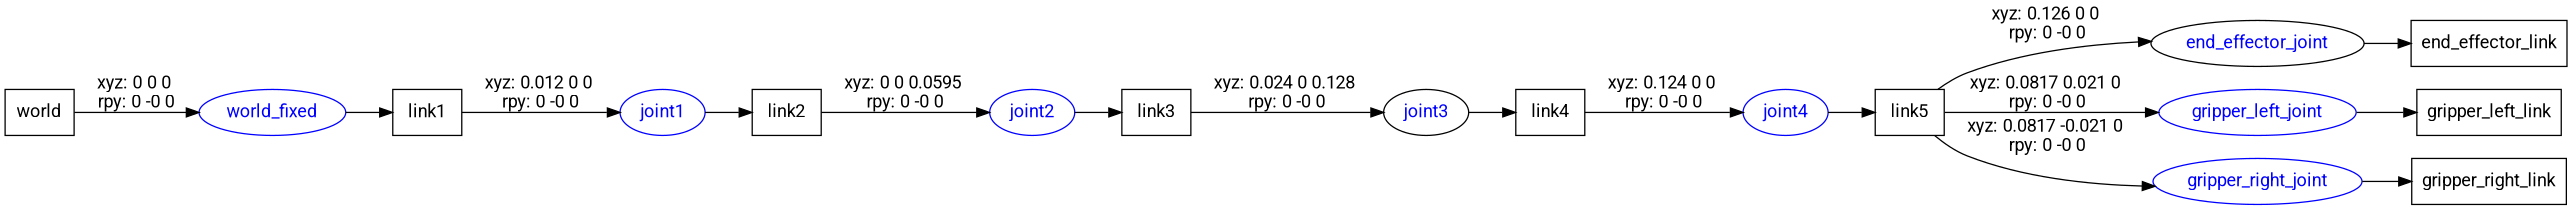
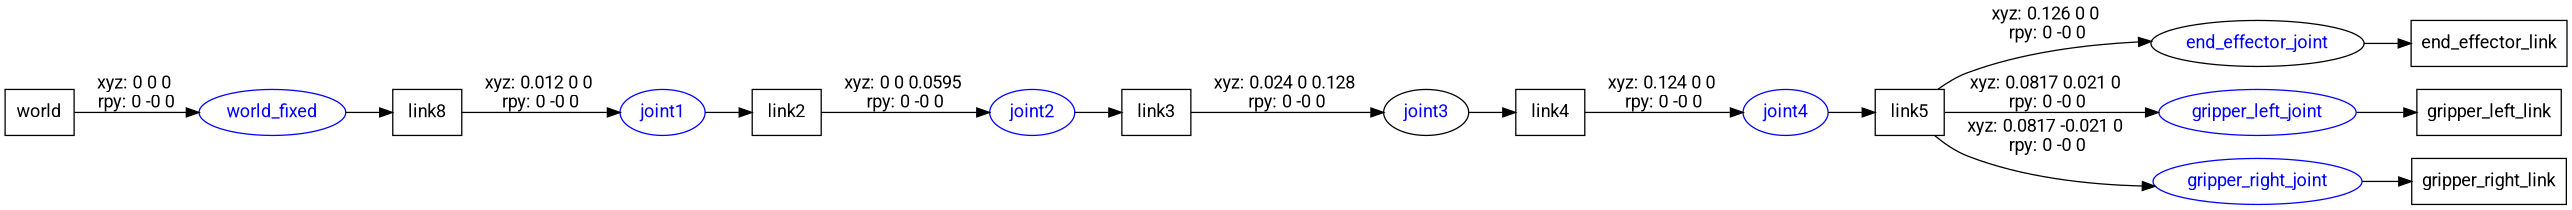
node "link1": label "link1" -> "link8"
